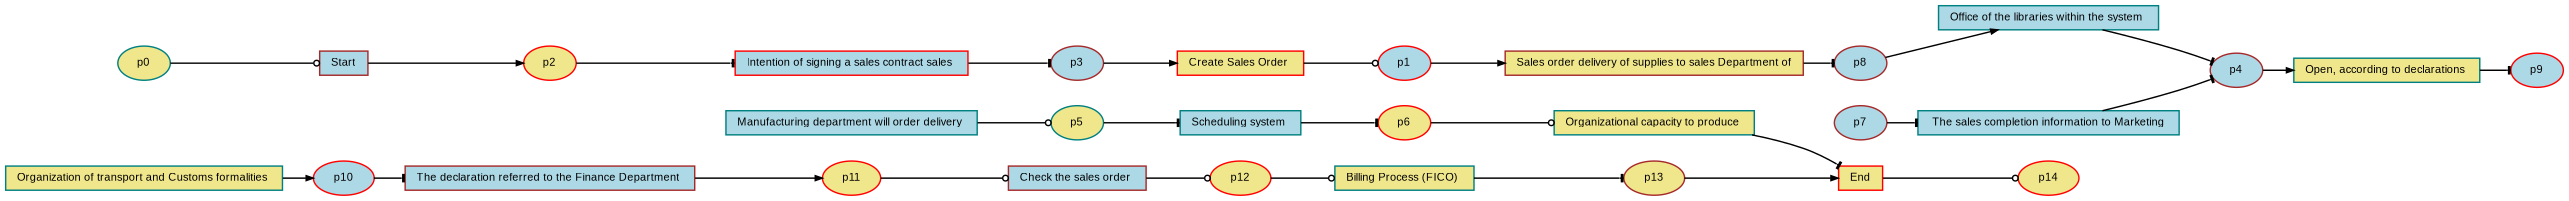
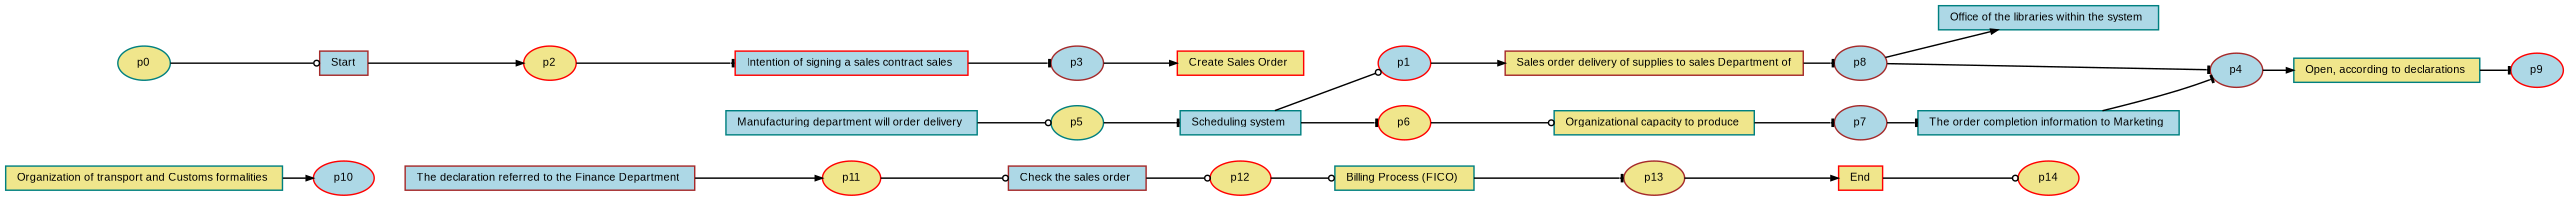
edge "Office of the libraries within the system" -> "p4": now "p8" -> "p4"
edge "Create Sales Order" -> "p1": now "Scheduling system" -> "p1"
node "The sales completion information to Marketing": label "The sales completion information to Marketing" -> "The order completion information to Marketing"
edge "Organizational capacity to produce" -> "End": now "Organizational capacity to produce" -> "p7"
edge "p10" -> "The declaration referred to the Finance Department": removed
